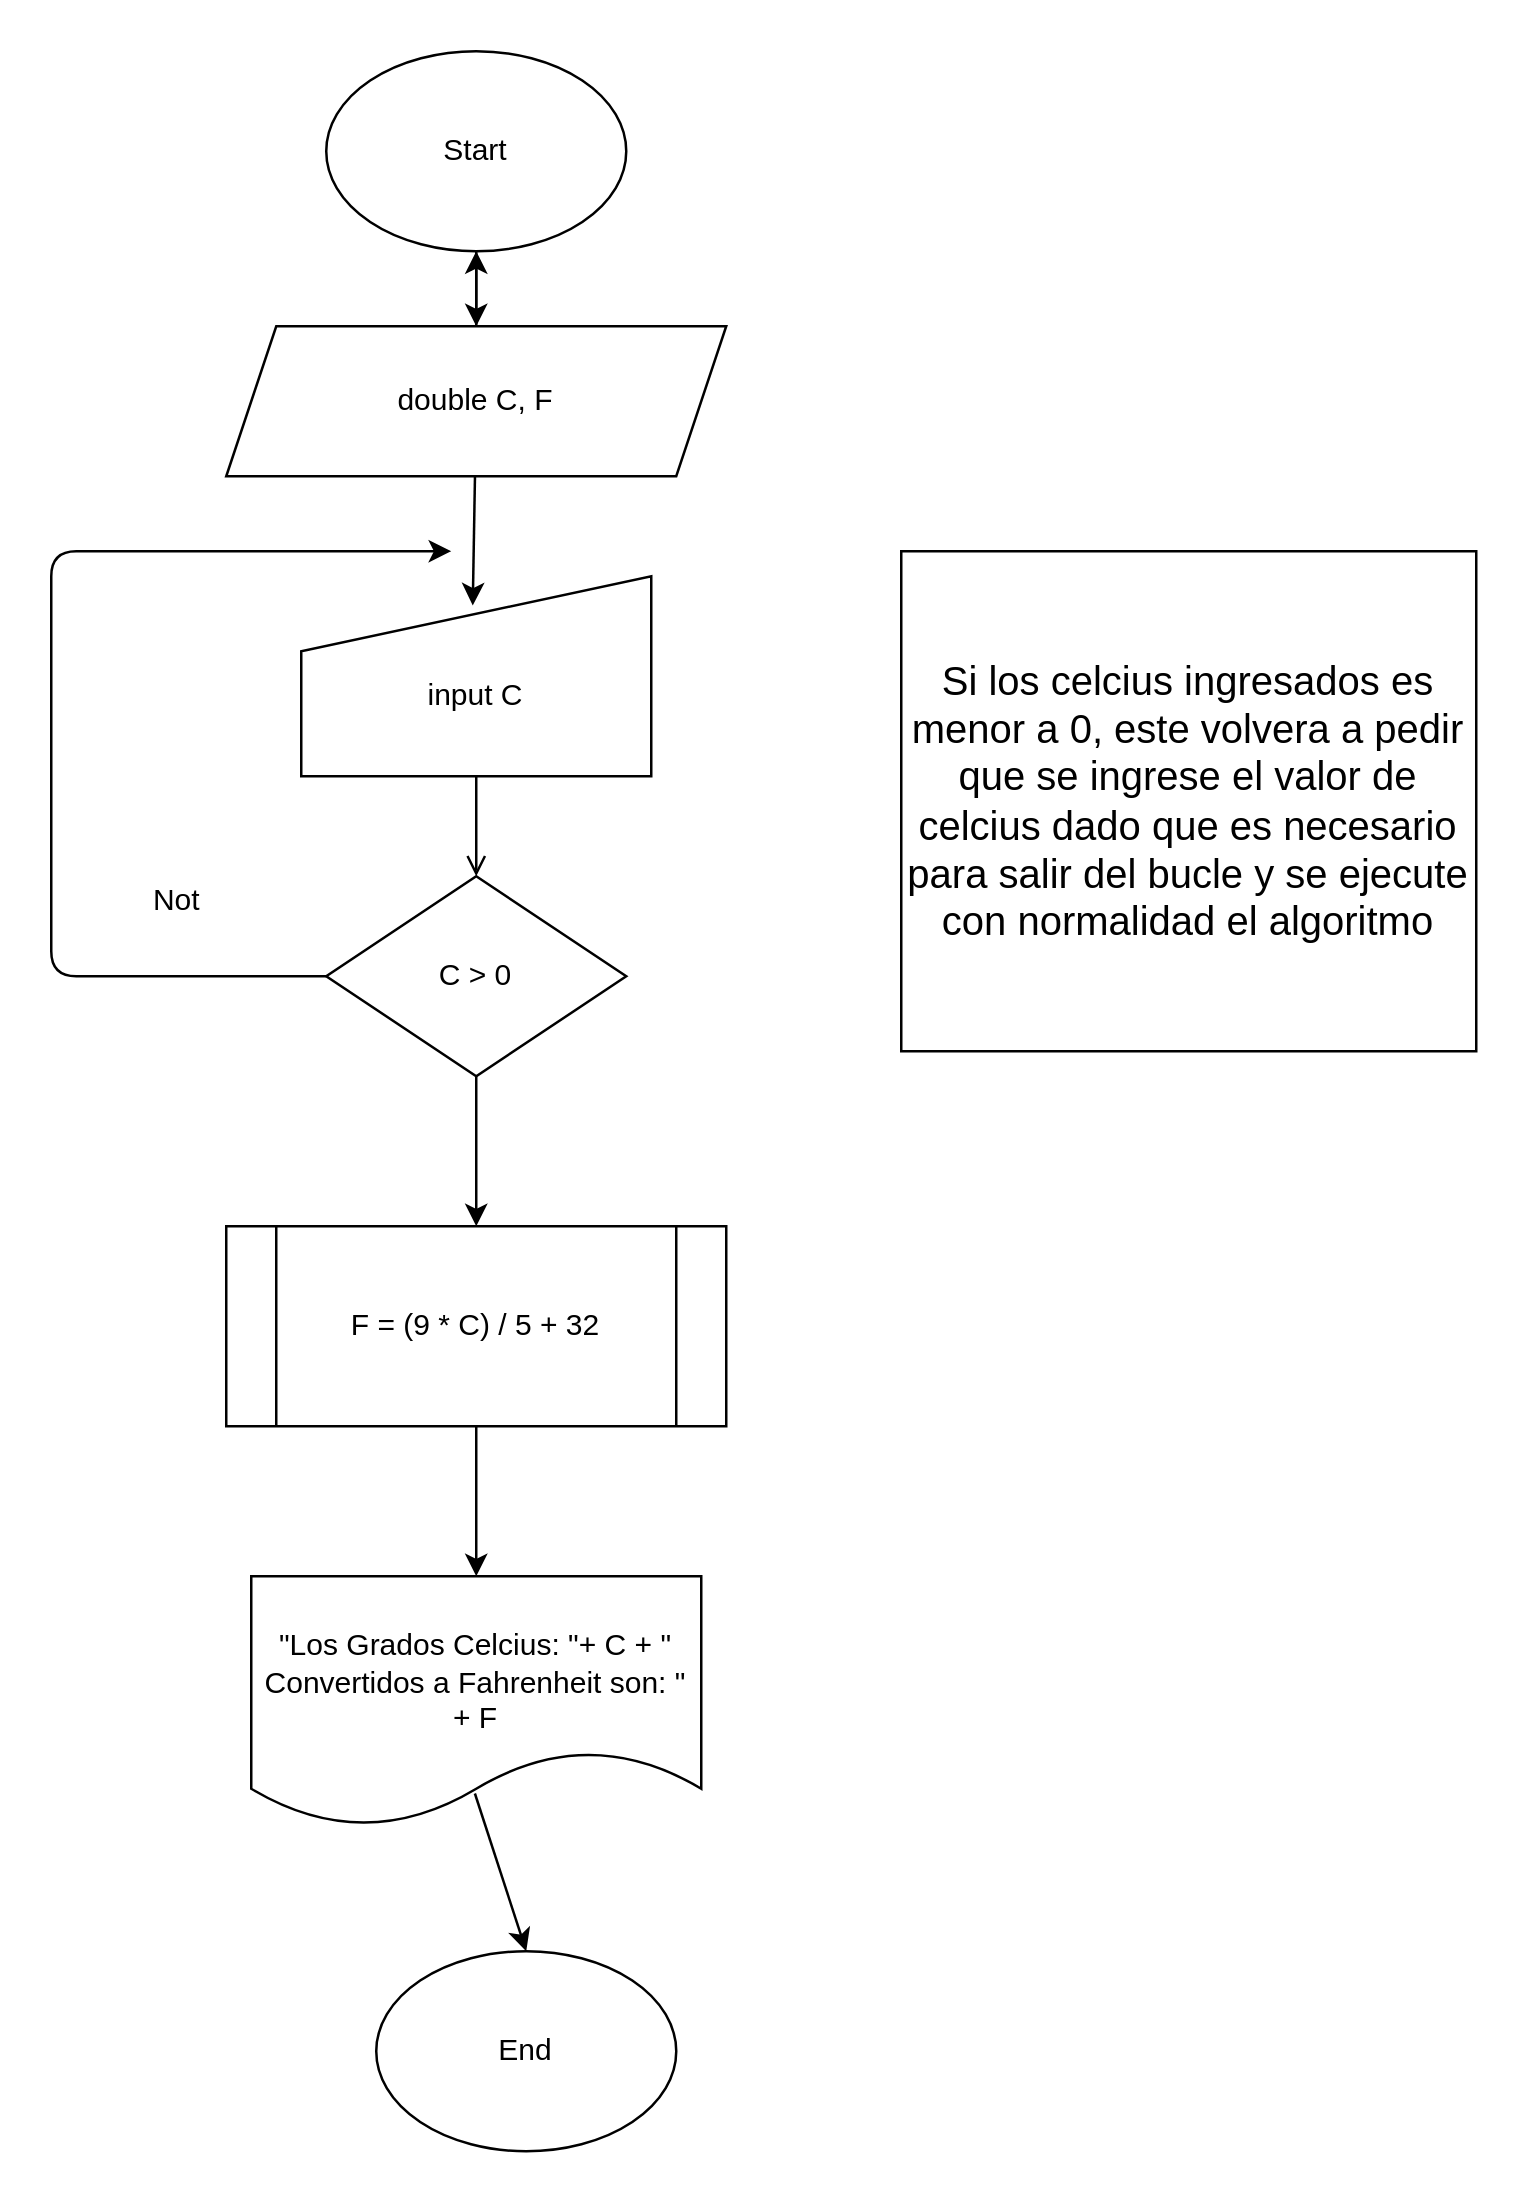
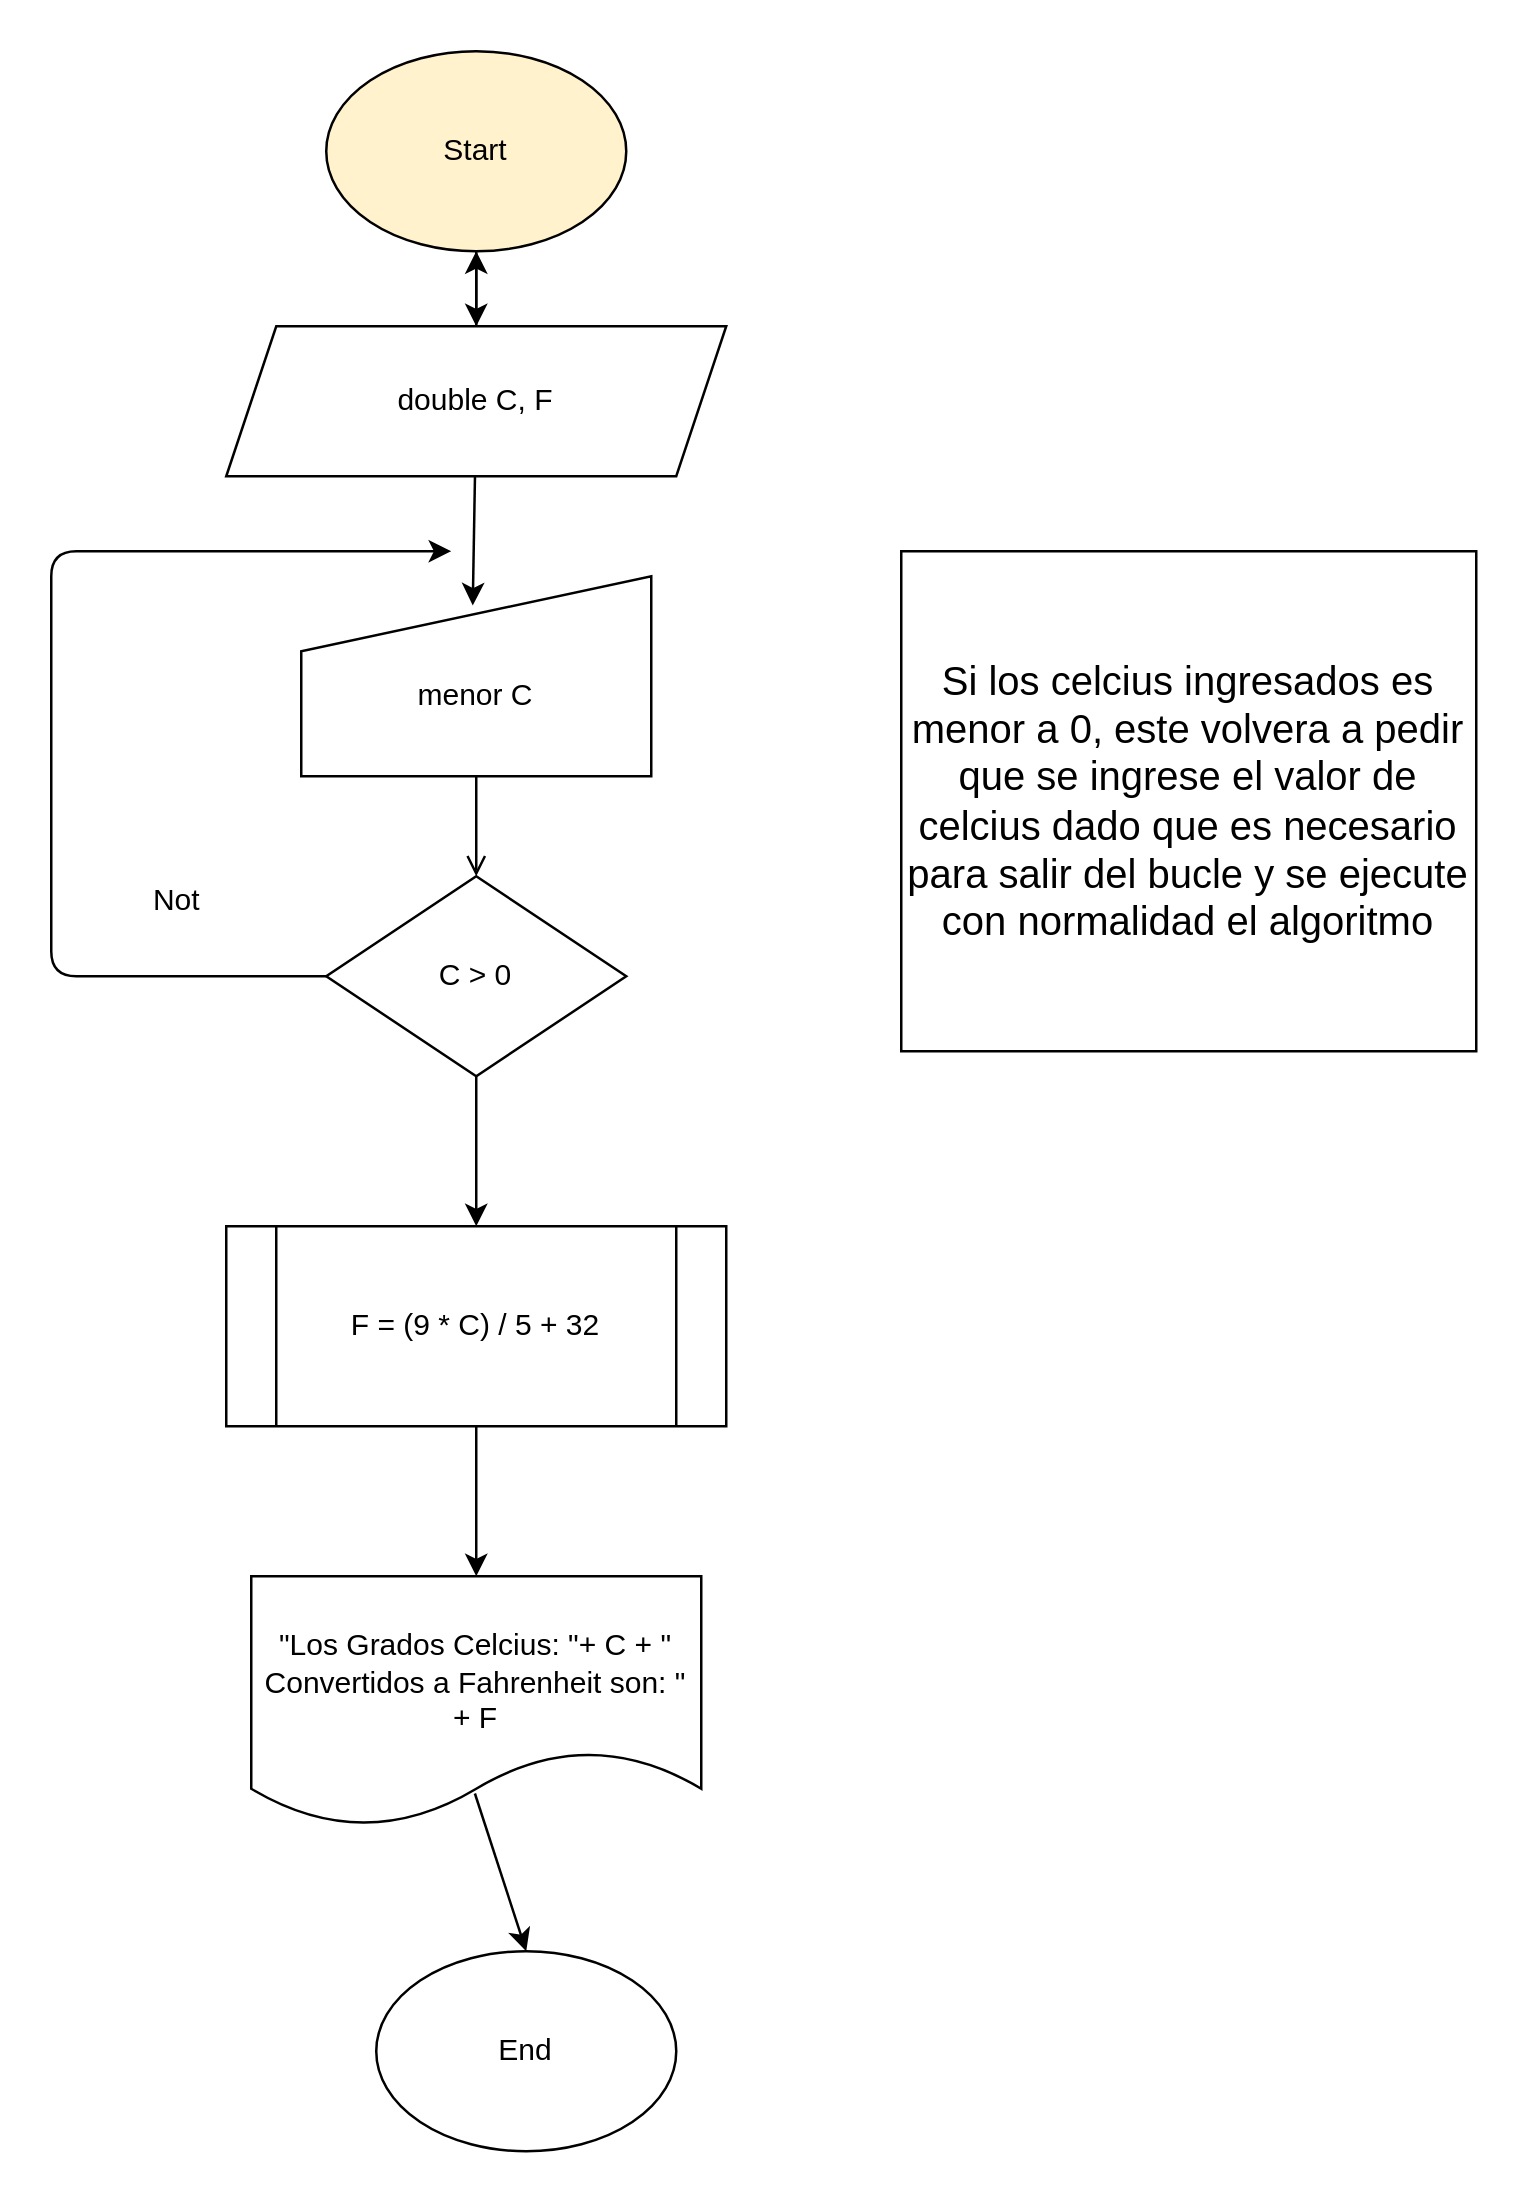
node "Start": fillcolor #ffffff -> #fff2cc
node "input C": label "input C" -> "menor C"
